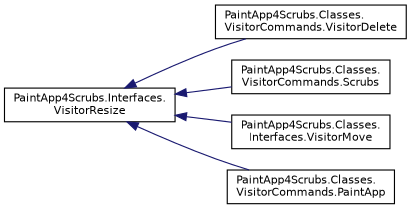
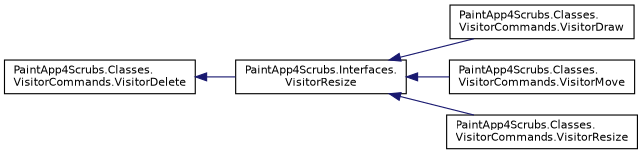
edge "PaintApp4Scrubs.Classes. VisitorCommands.VisitorDelete" -> "PaintApp4Scrubs.Interfaces. VisitorResize": reversed
node "PaintApp4Scrubs.Classes. VisitorCommands.Scrubs": label "PaintApp4Scrubs.Classes. VisitorCommands.Scrubs" -> "PaintApp4Scrubs.Classes. VisitorCommands.VisitorDraw"
node "PaintApp4Scrubs.Classes. Interfaces.VisitorMove": label "PaintApp4Scrubs.Classes. Interfaces.VisitorMove" -> "PaintApp4Scrubs.Classes. VisitorCommands.VisitorMove"
node "PaintApp4Scrubs.Classes. VisitorCommands.PaintApp": label "PaintApp4Scrubs.Classes. VisitorCommands.PaintApp" -> "PaintApp4Scrubs.Classes. VisitorCommands.VisitorResize"
